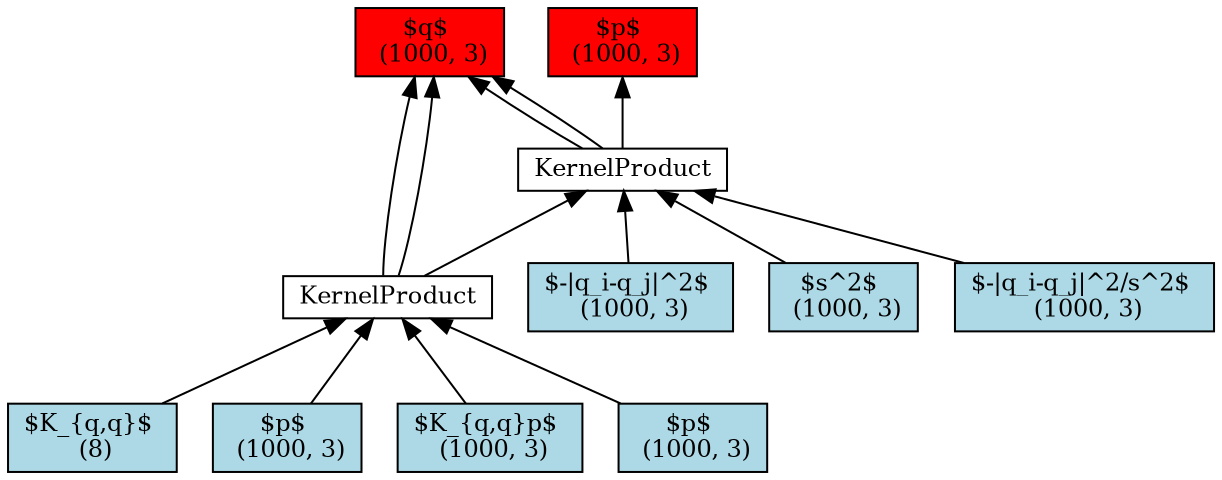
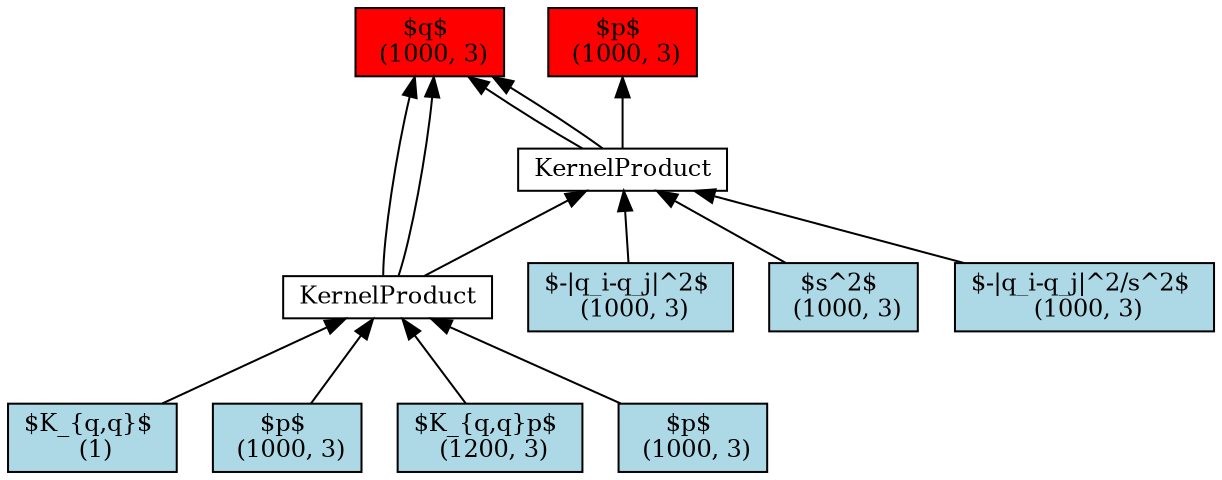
node "$K_{q,q}$ (8)": label "$K_{q,q}$ (8)" -> "$K_{q,q}$ (1)"
node "$K_{q,q}p$ (1000, 3)": label "$K_{q,q}p$ (1000, 3)" -> "$K_{q,q}p$ (1200, 3)"
